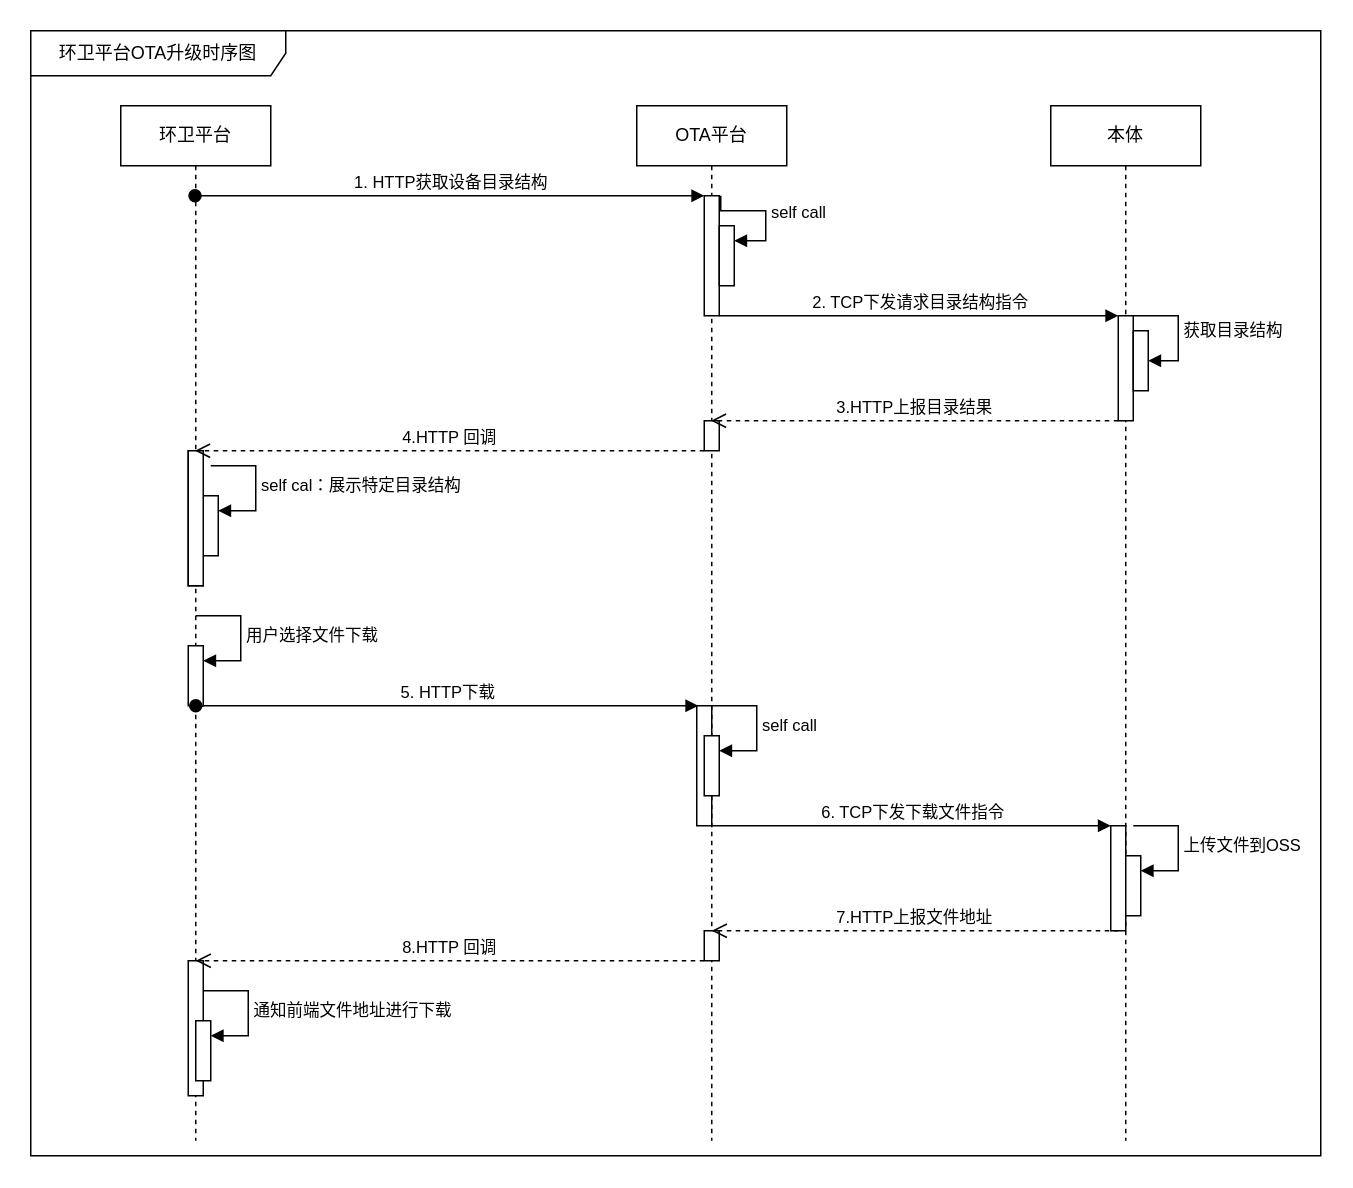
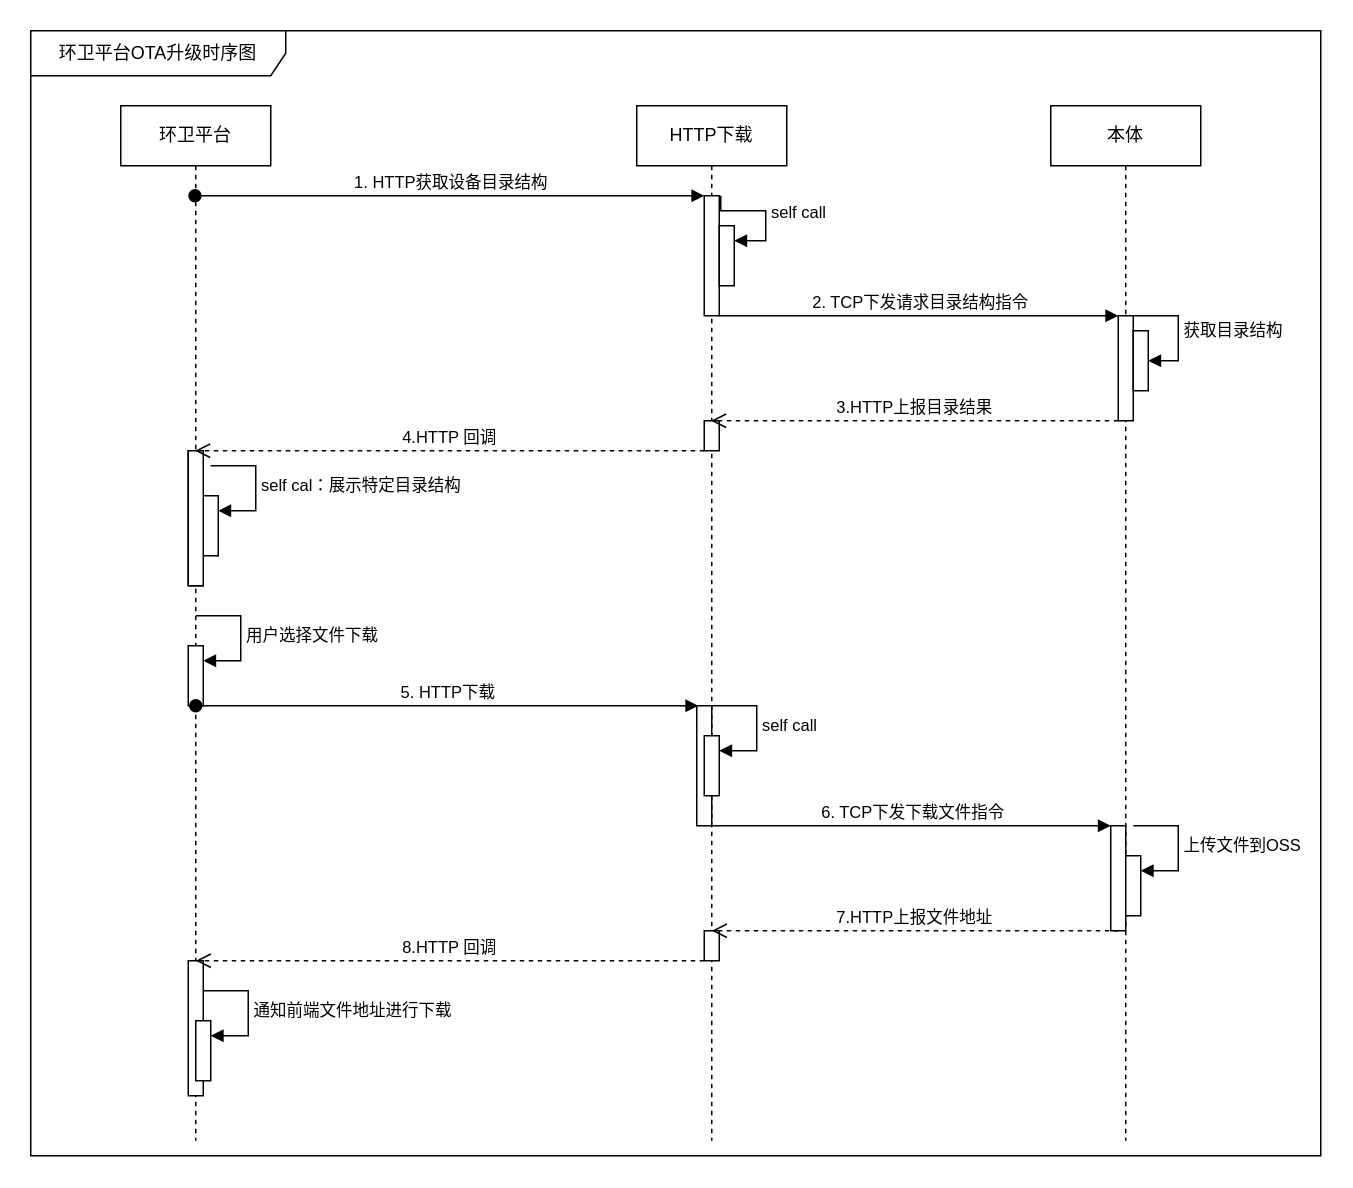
node "OTA平台": label "OTA平台" -> "HTTP下载"
